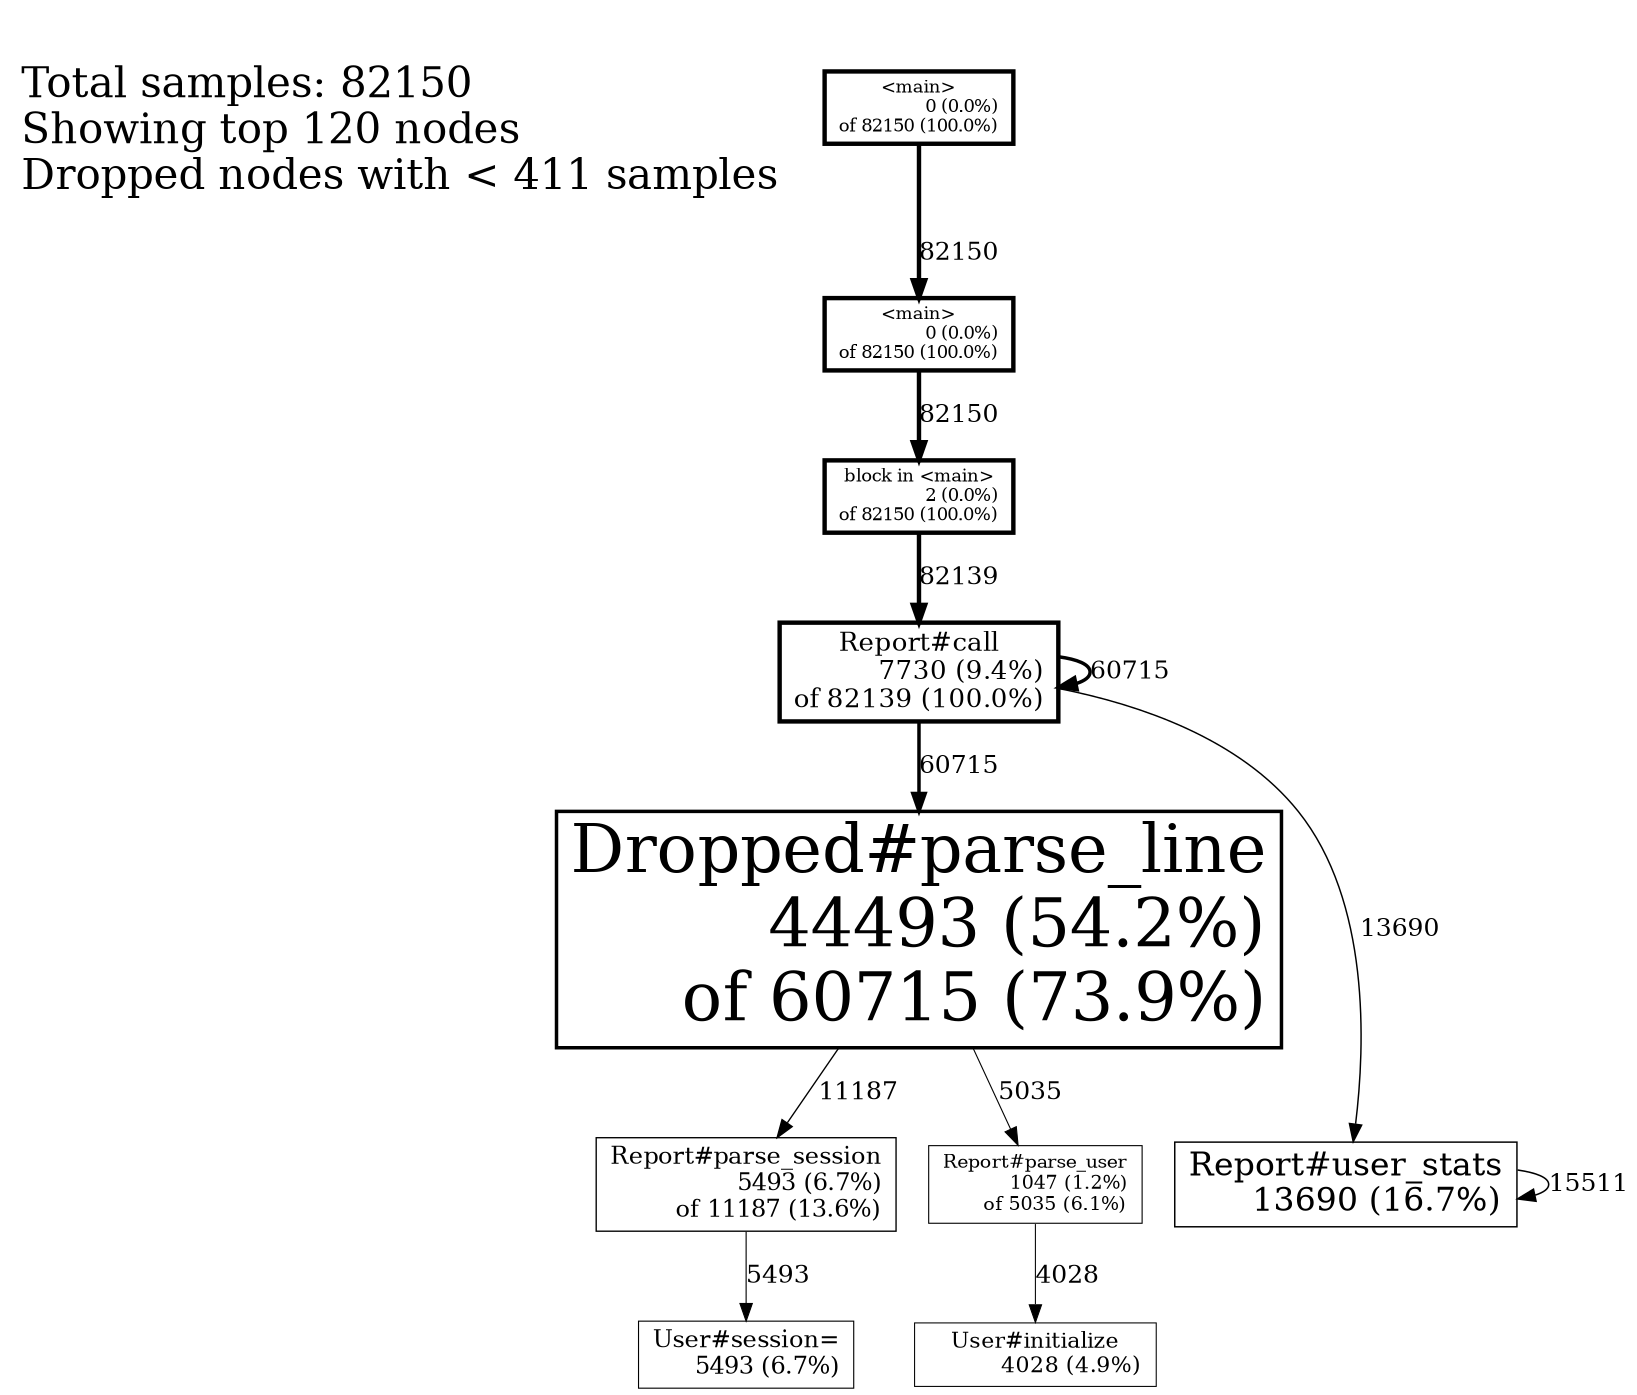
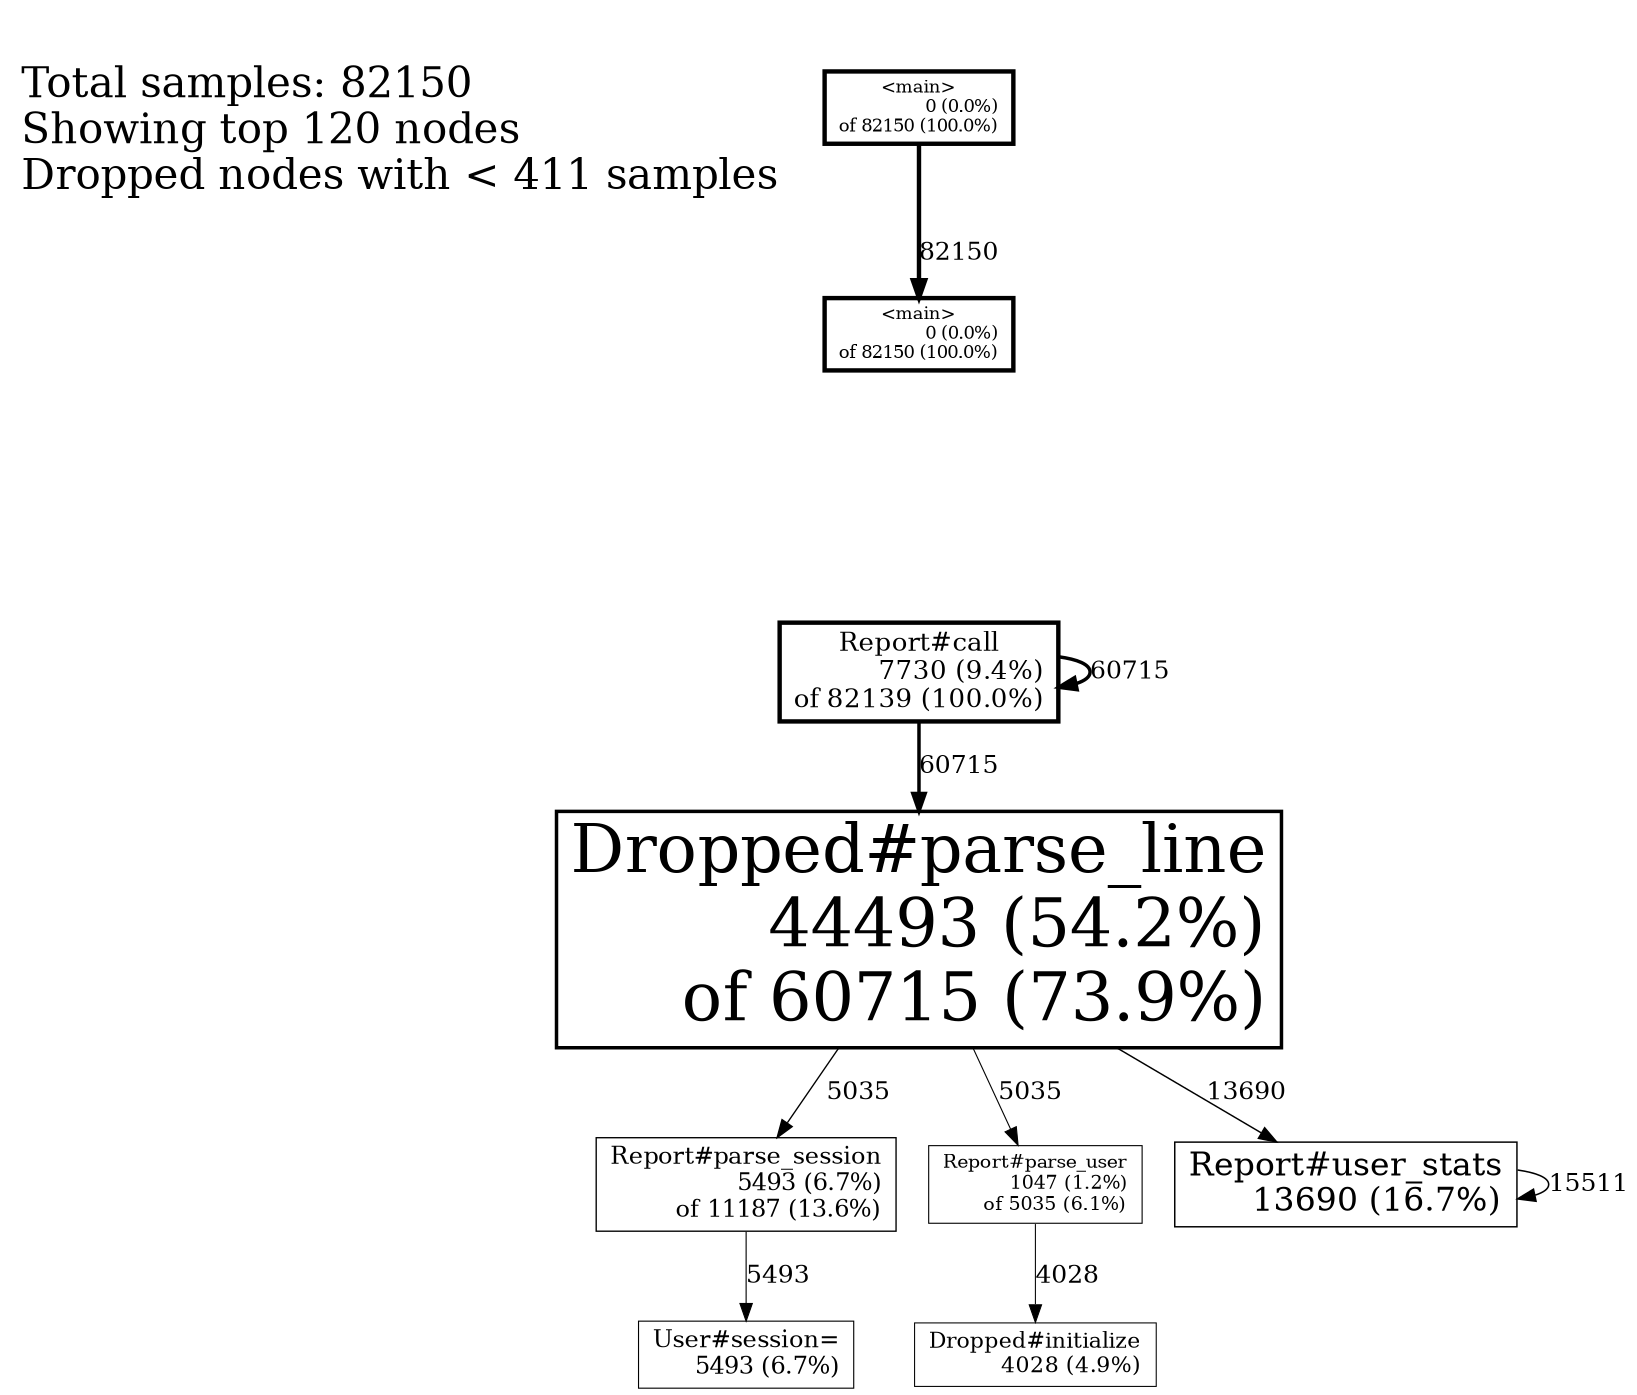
node "block in <main> 2 (0.0%) of 82150 (100.0%)": removed
edge "Report#call 7730 (9.4%) of 82139 (100.0%)" -> "Report#user_stats 13690 (16.7%)": now "Dropped#parse_line 44493 (54.2%) of 60715 (73.9%)" -> "Report#user_stats 13690 (16.7%)"
edge "Dropped#parse_line 44493 (54.2%) of 60715 (73.9%)" -> "Report#parse_session 5493 (6.7%) of 11187 (13.6%)": label "11187" -> "5035"
node "User#initialize 4028 (4.9%)": label "User#initialize 4028 (4.9%)" -> "Dropped#initialize 4028 (4.9%)"
